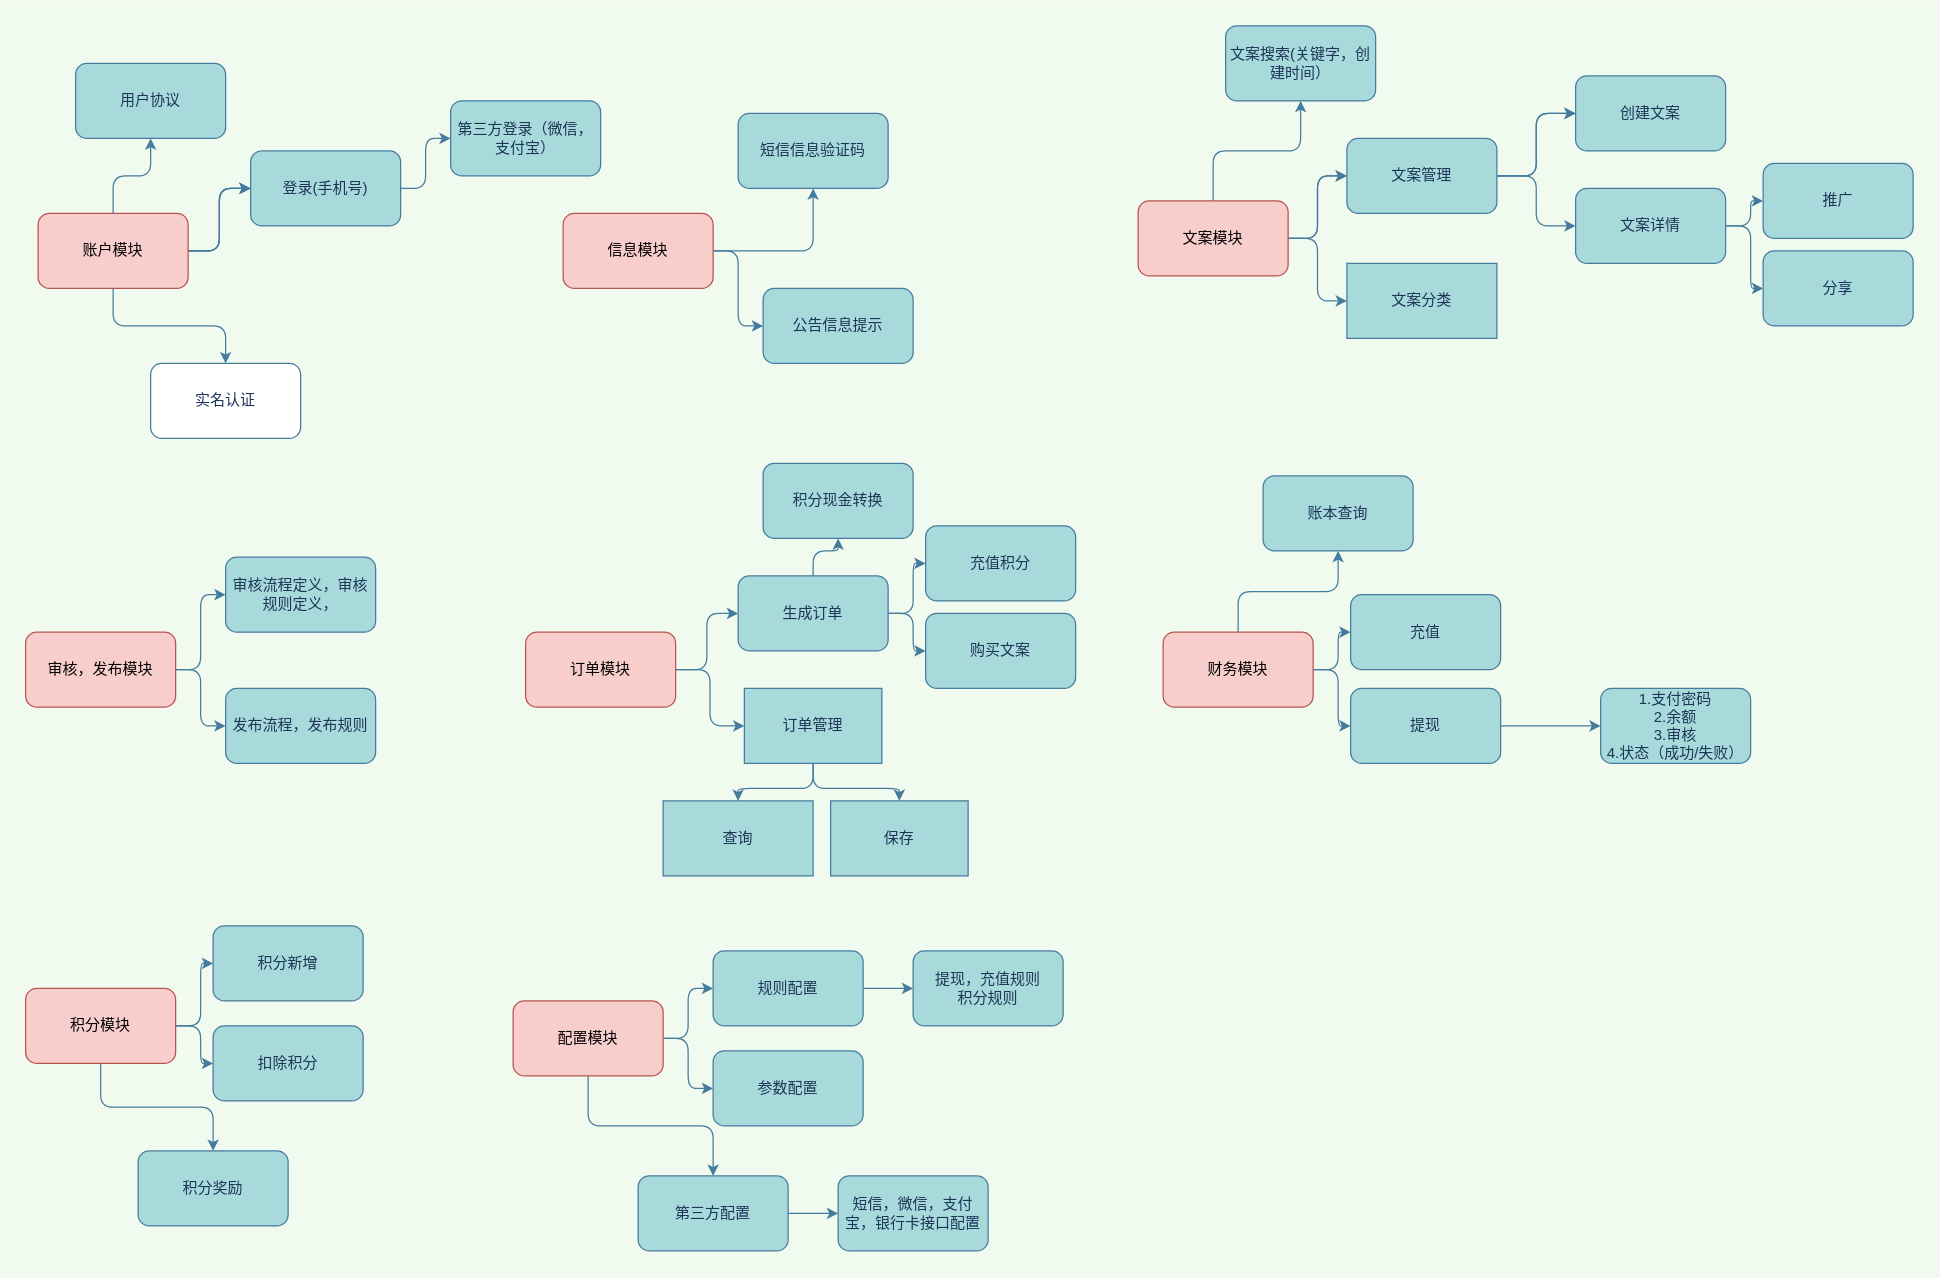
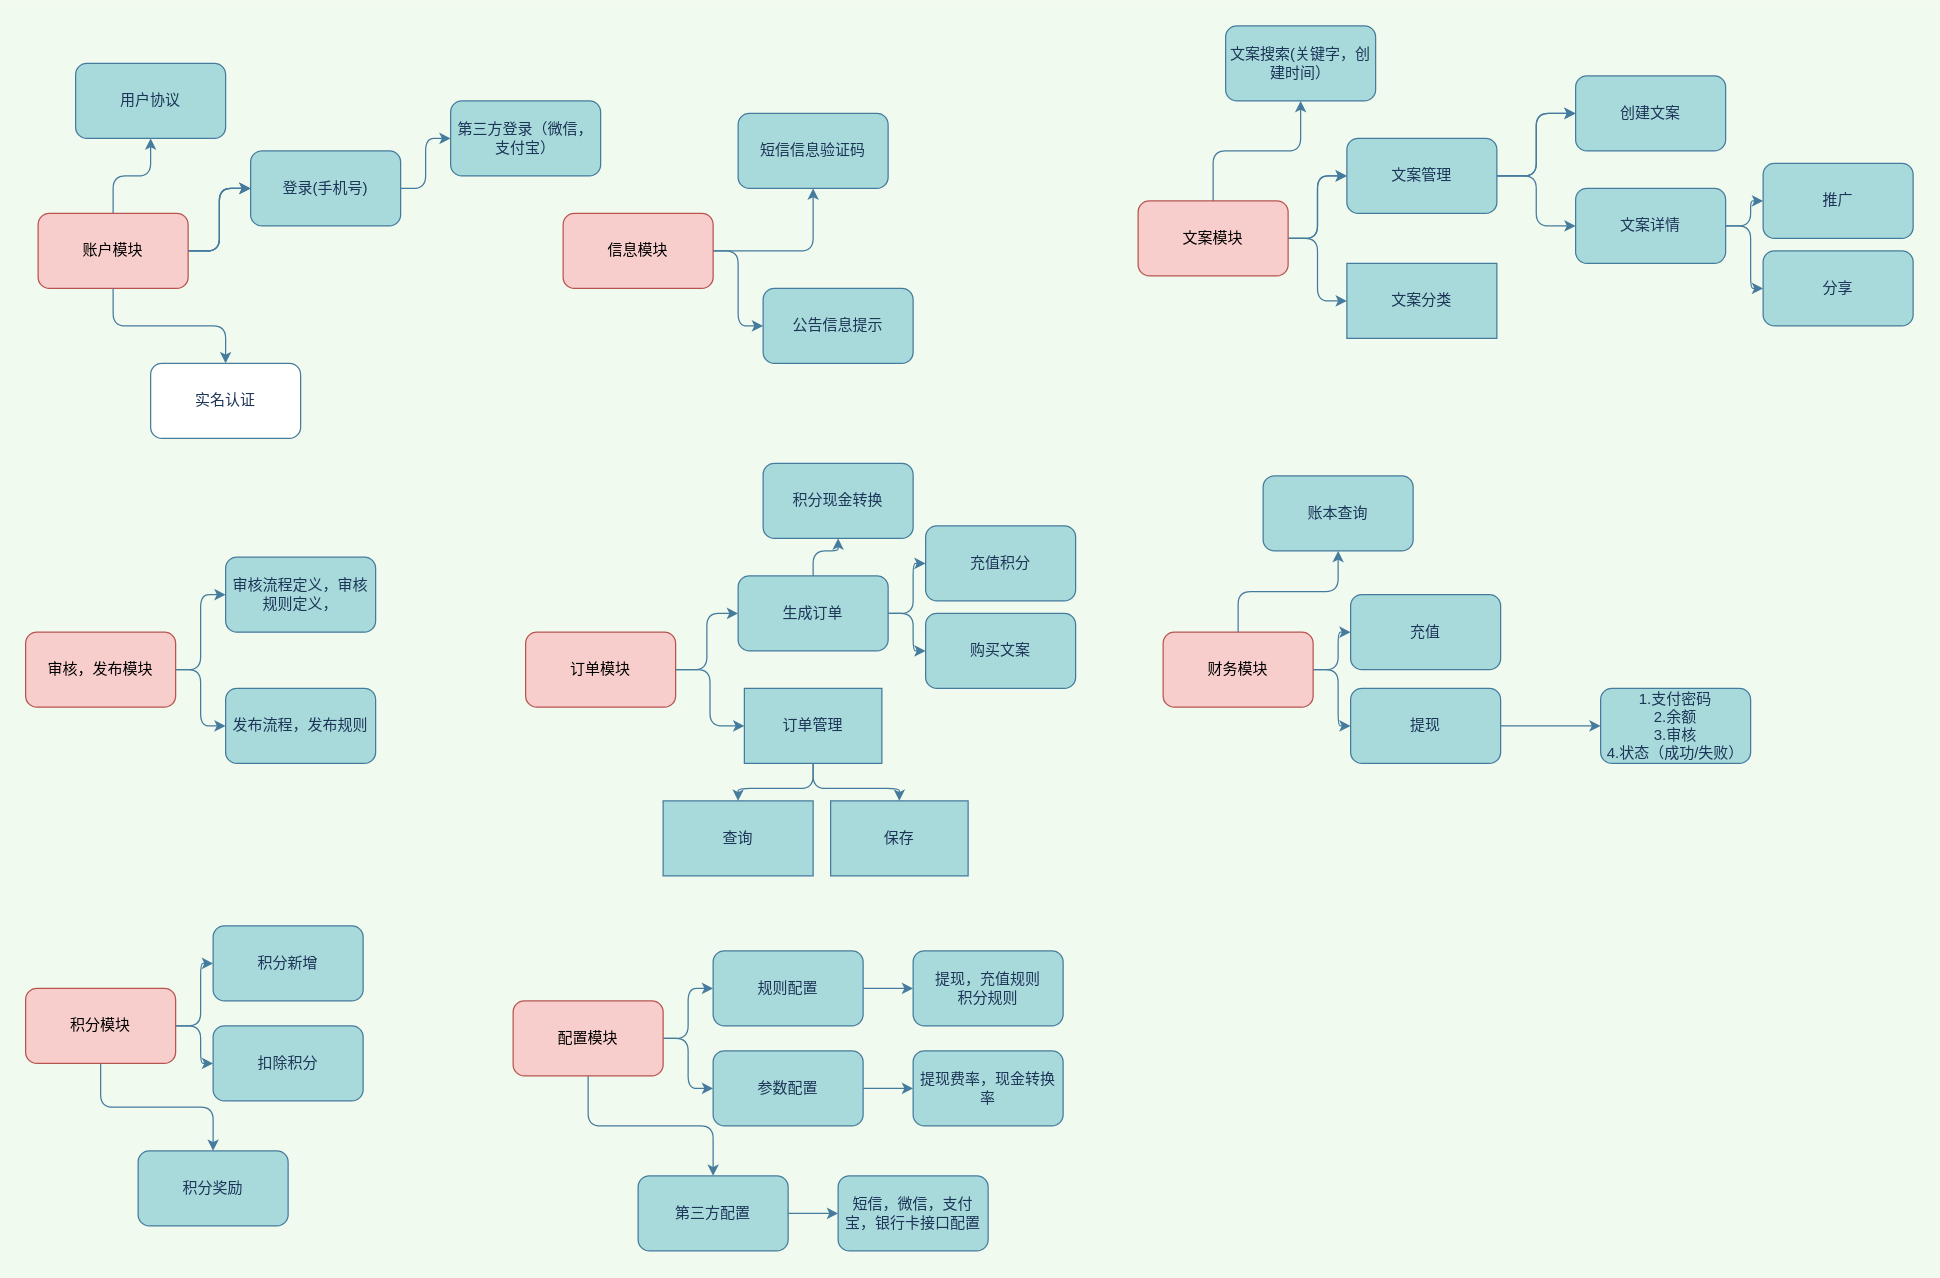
edge "参数配置" -> "提现费率，现金转换率": added
node "提现费率，现金转换率": added
